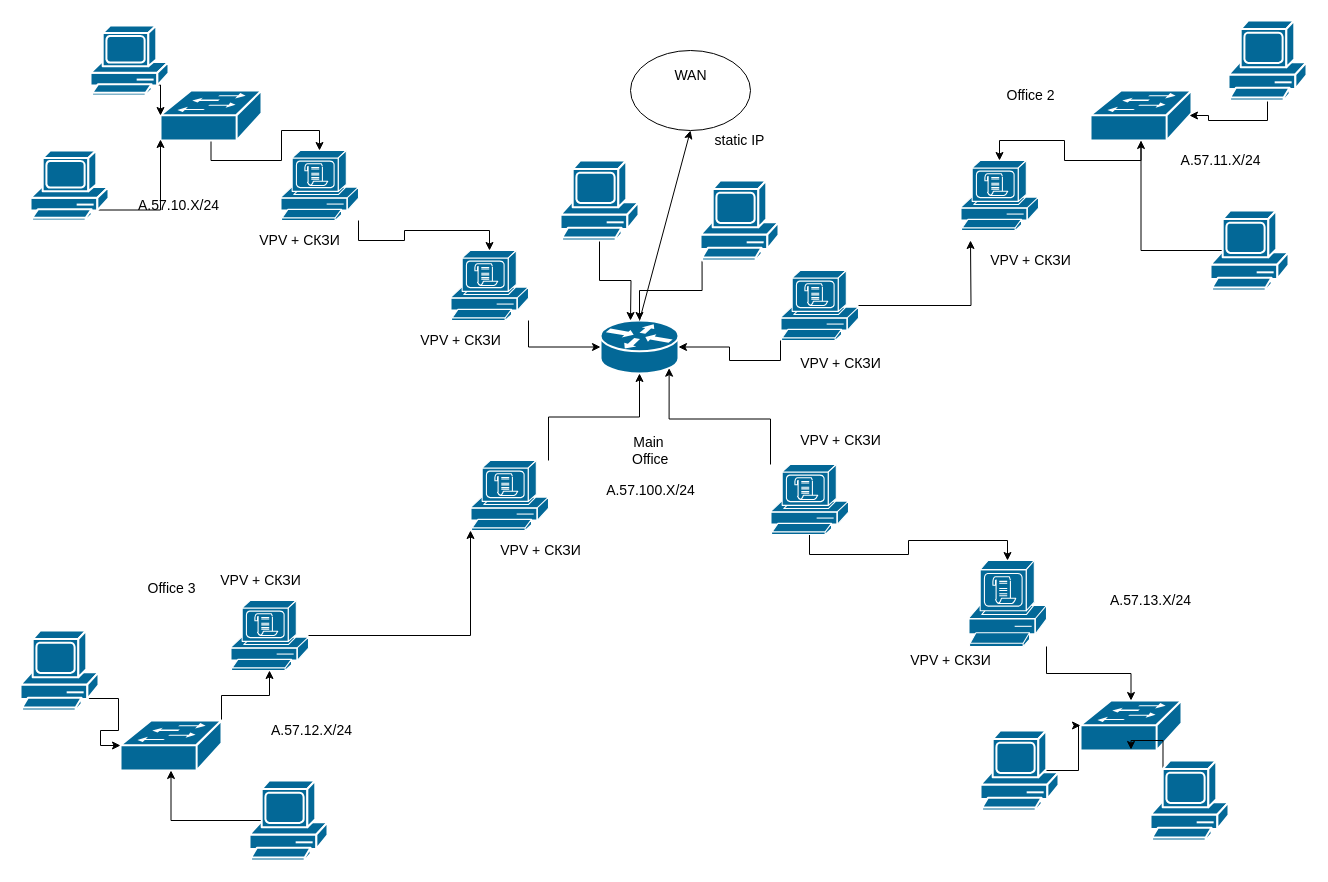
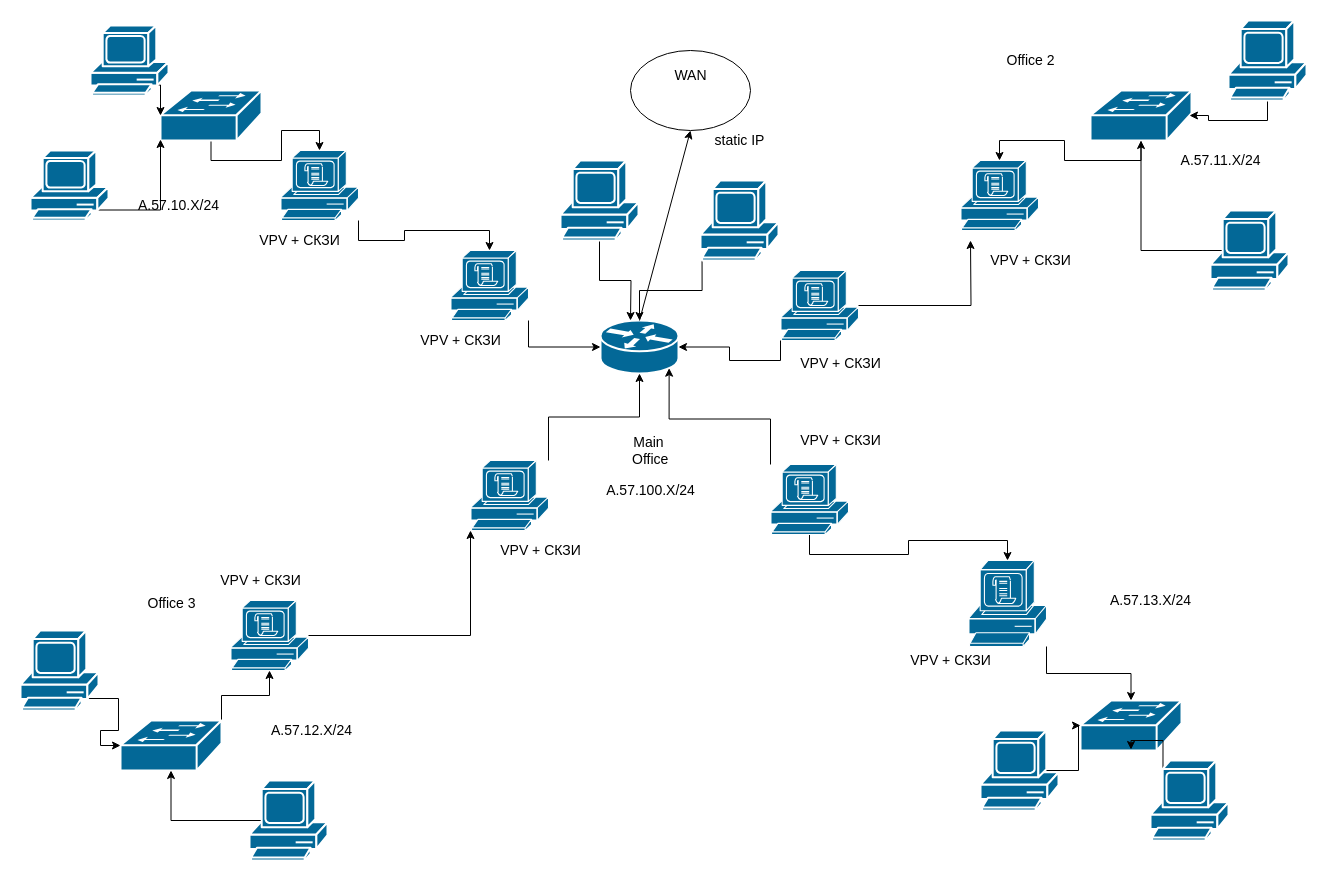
node "Office 2": moved (1031, 96) -> (1031, 61)
node "Office 3": moved (171, 589) -> (171, 604)
